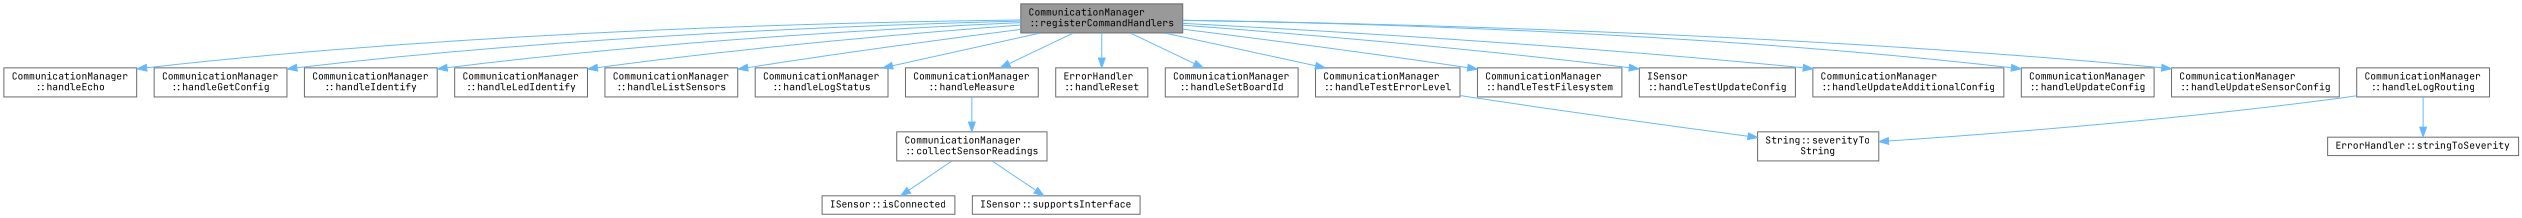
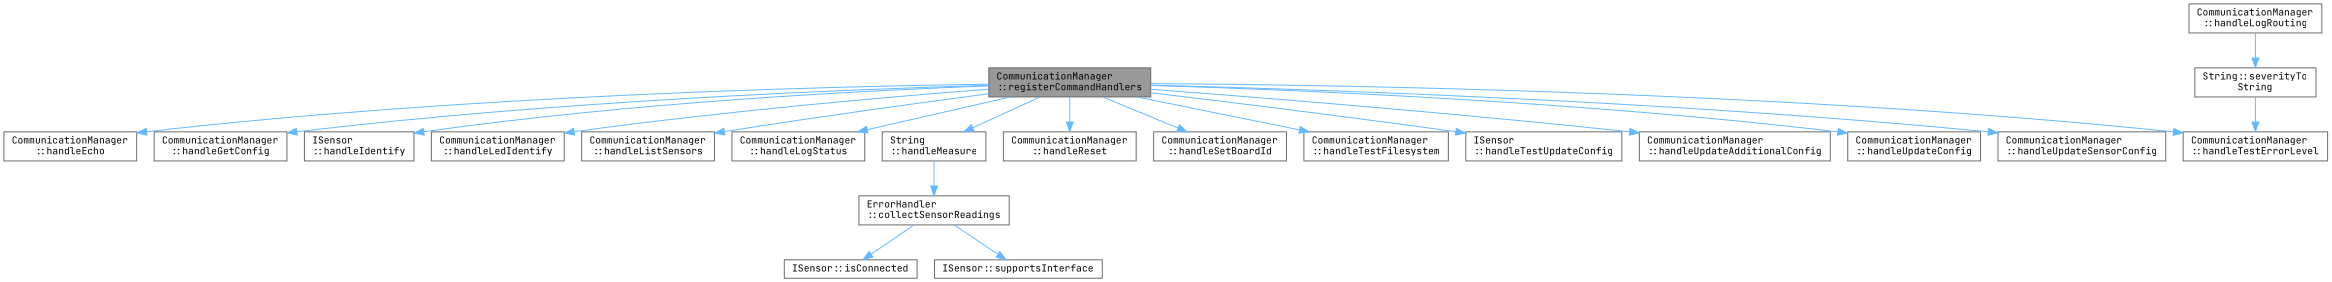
node "CommunicationManager ::handleIdentify": label "CommunicationManager ::handleIdentify" -> "ISensor ::handleIdentify"
node "CommunicationManager ::handleMeasure": label "CommunicationManager ::handleMeasure" -> "String ::handleMeasure"
node "ErrorHandler ::handleReset": label "ErrorHandler ::handleReset" -> "CommunicationManager ::handleReset"
edge "CommunicationManager ::handleTestErrorLevel" -> "String::severityTo String": reversed
node "CommunicationManager ::collectSensorReadings": label "CommunicationManager ::collectSensorReadings" -> "ErrorHandler ::collectSensorReadings"
node "ErrorHandler::stringToSeverity": removed
